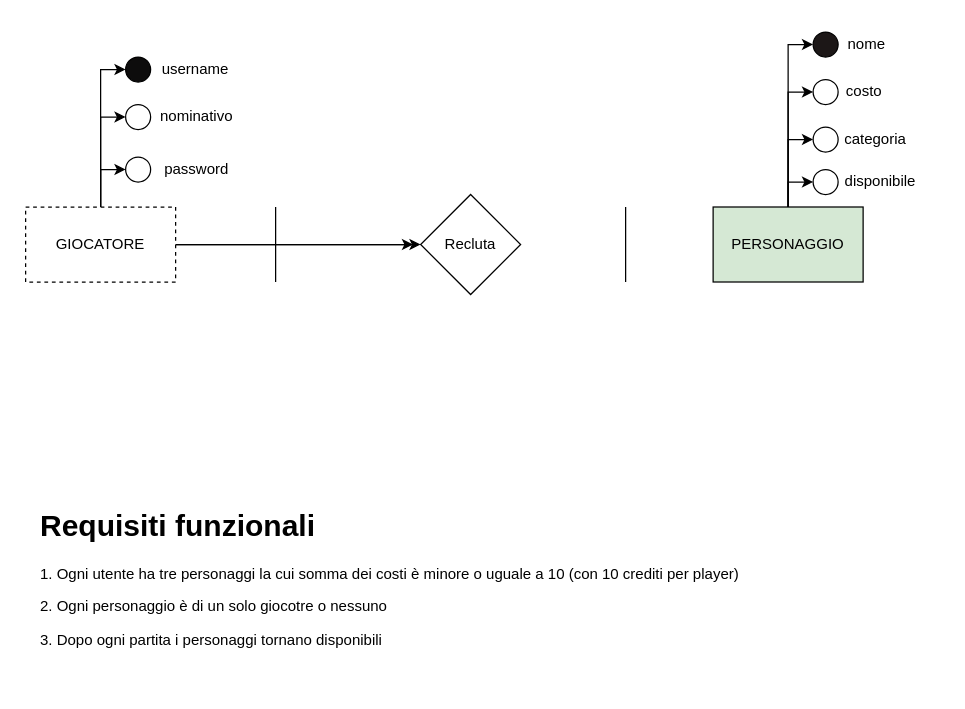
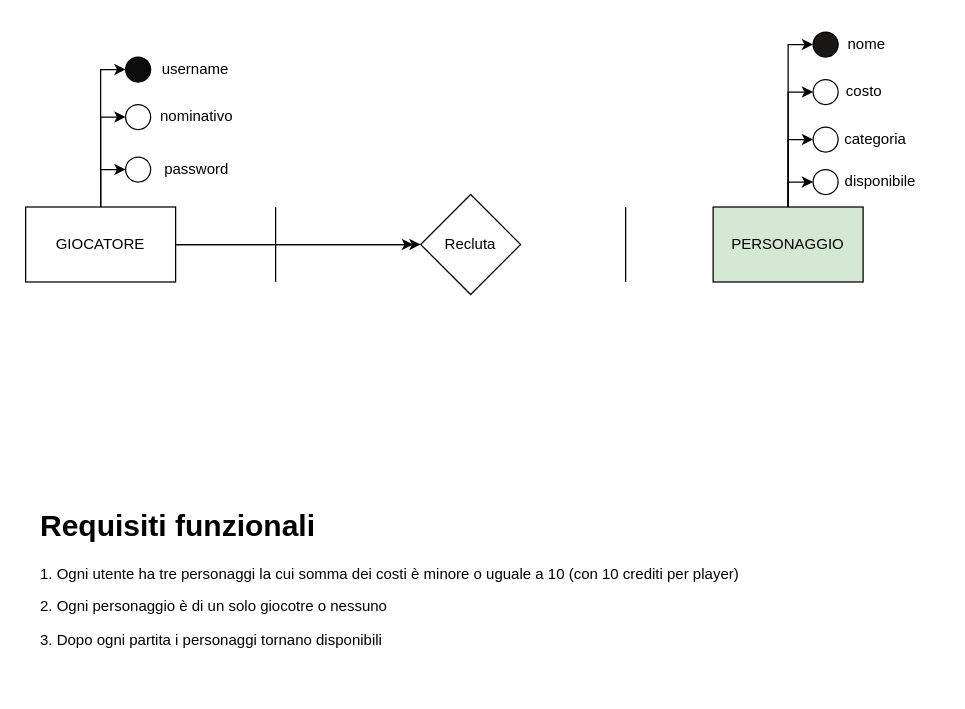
node "GIOCATORE": style dashed -> solid
